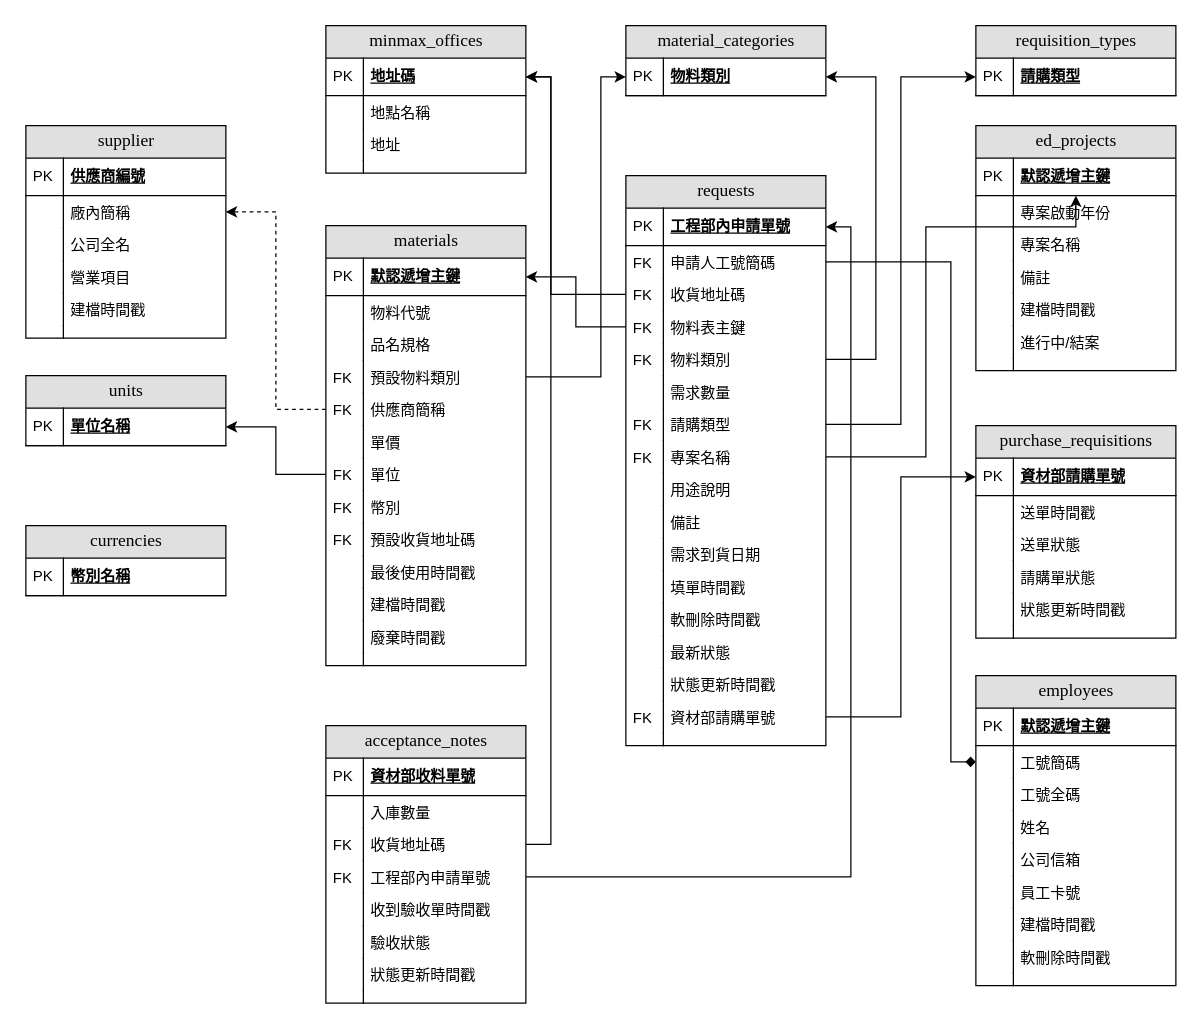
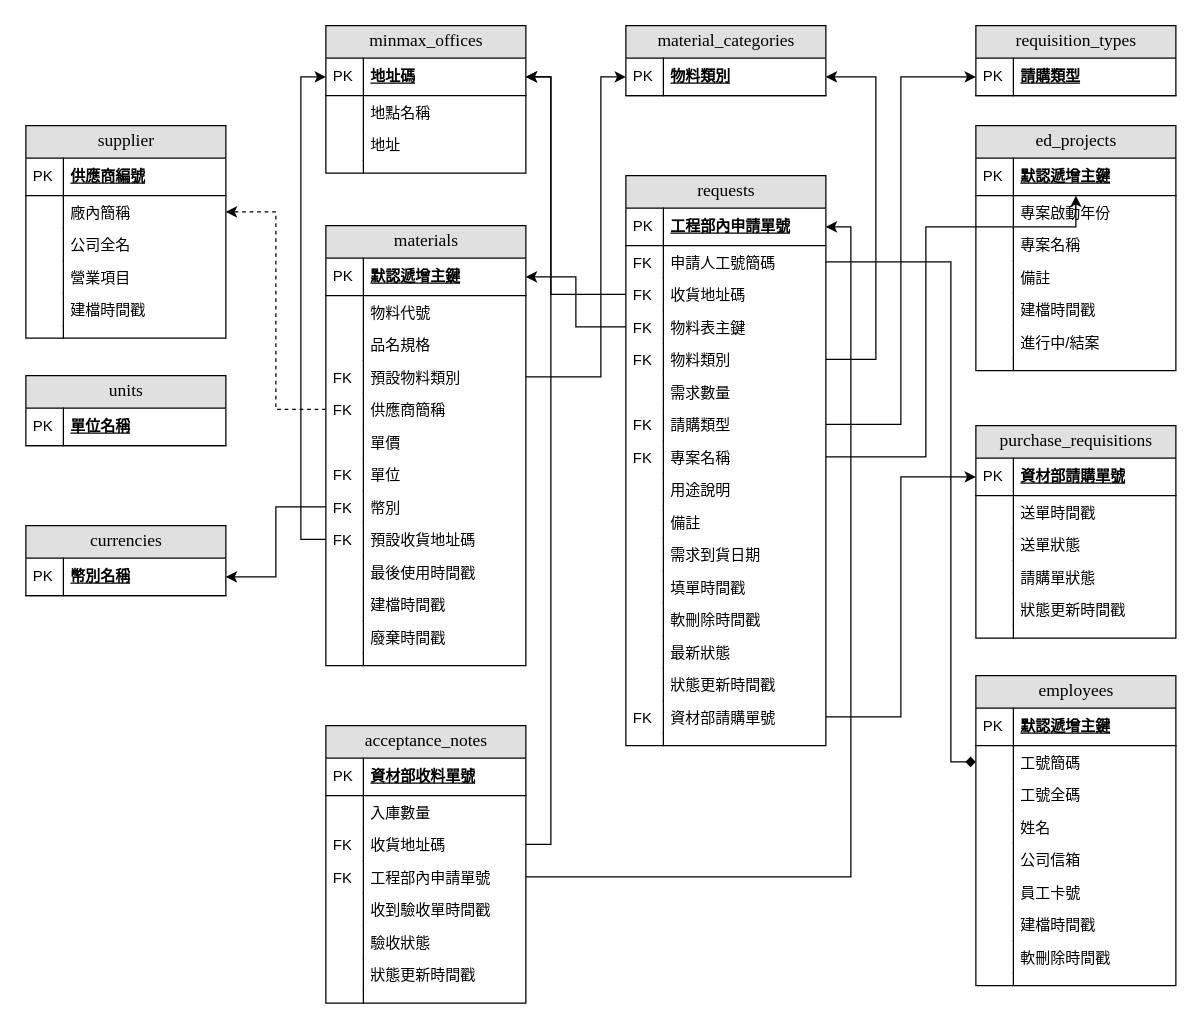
edge "預設收貨地址碼" -> "地址碼": added
edge "單位" -> "單位名稱": removed
edge "幣別" -> "幣別名稱": added
